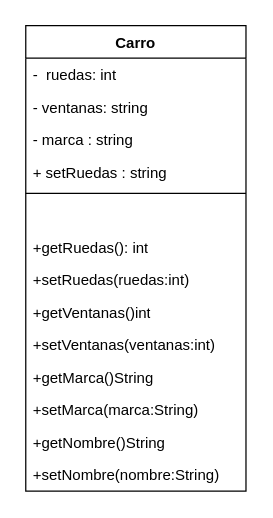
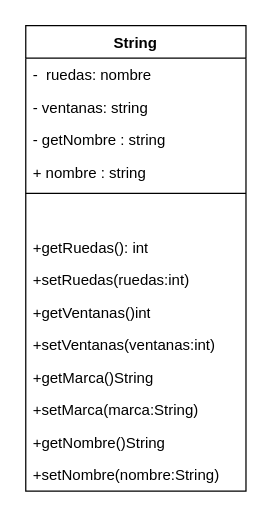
node "Carro": label "Carro" -> "String"
node "- ruedas: int": label "- ruedas: int" -> "- ruedas: nombre"
node "- marca : string": label "- marca : string" -> "- getNombre : string"
node "+ setRuedas : string": label "+ setRuedas : string" -> "+ nombre : string"
